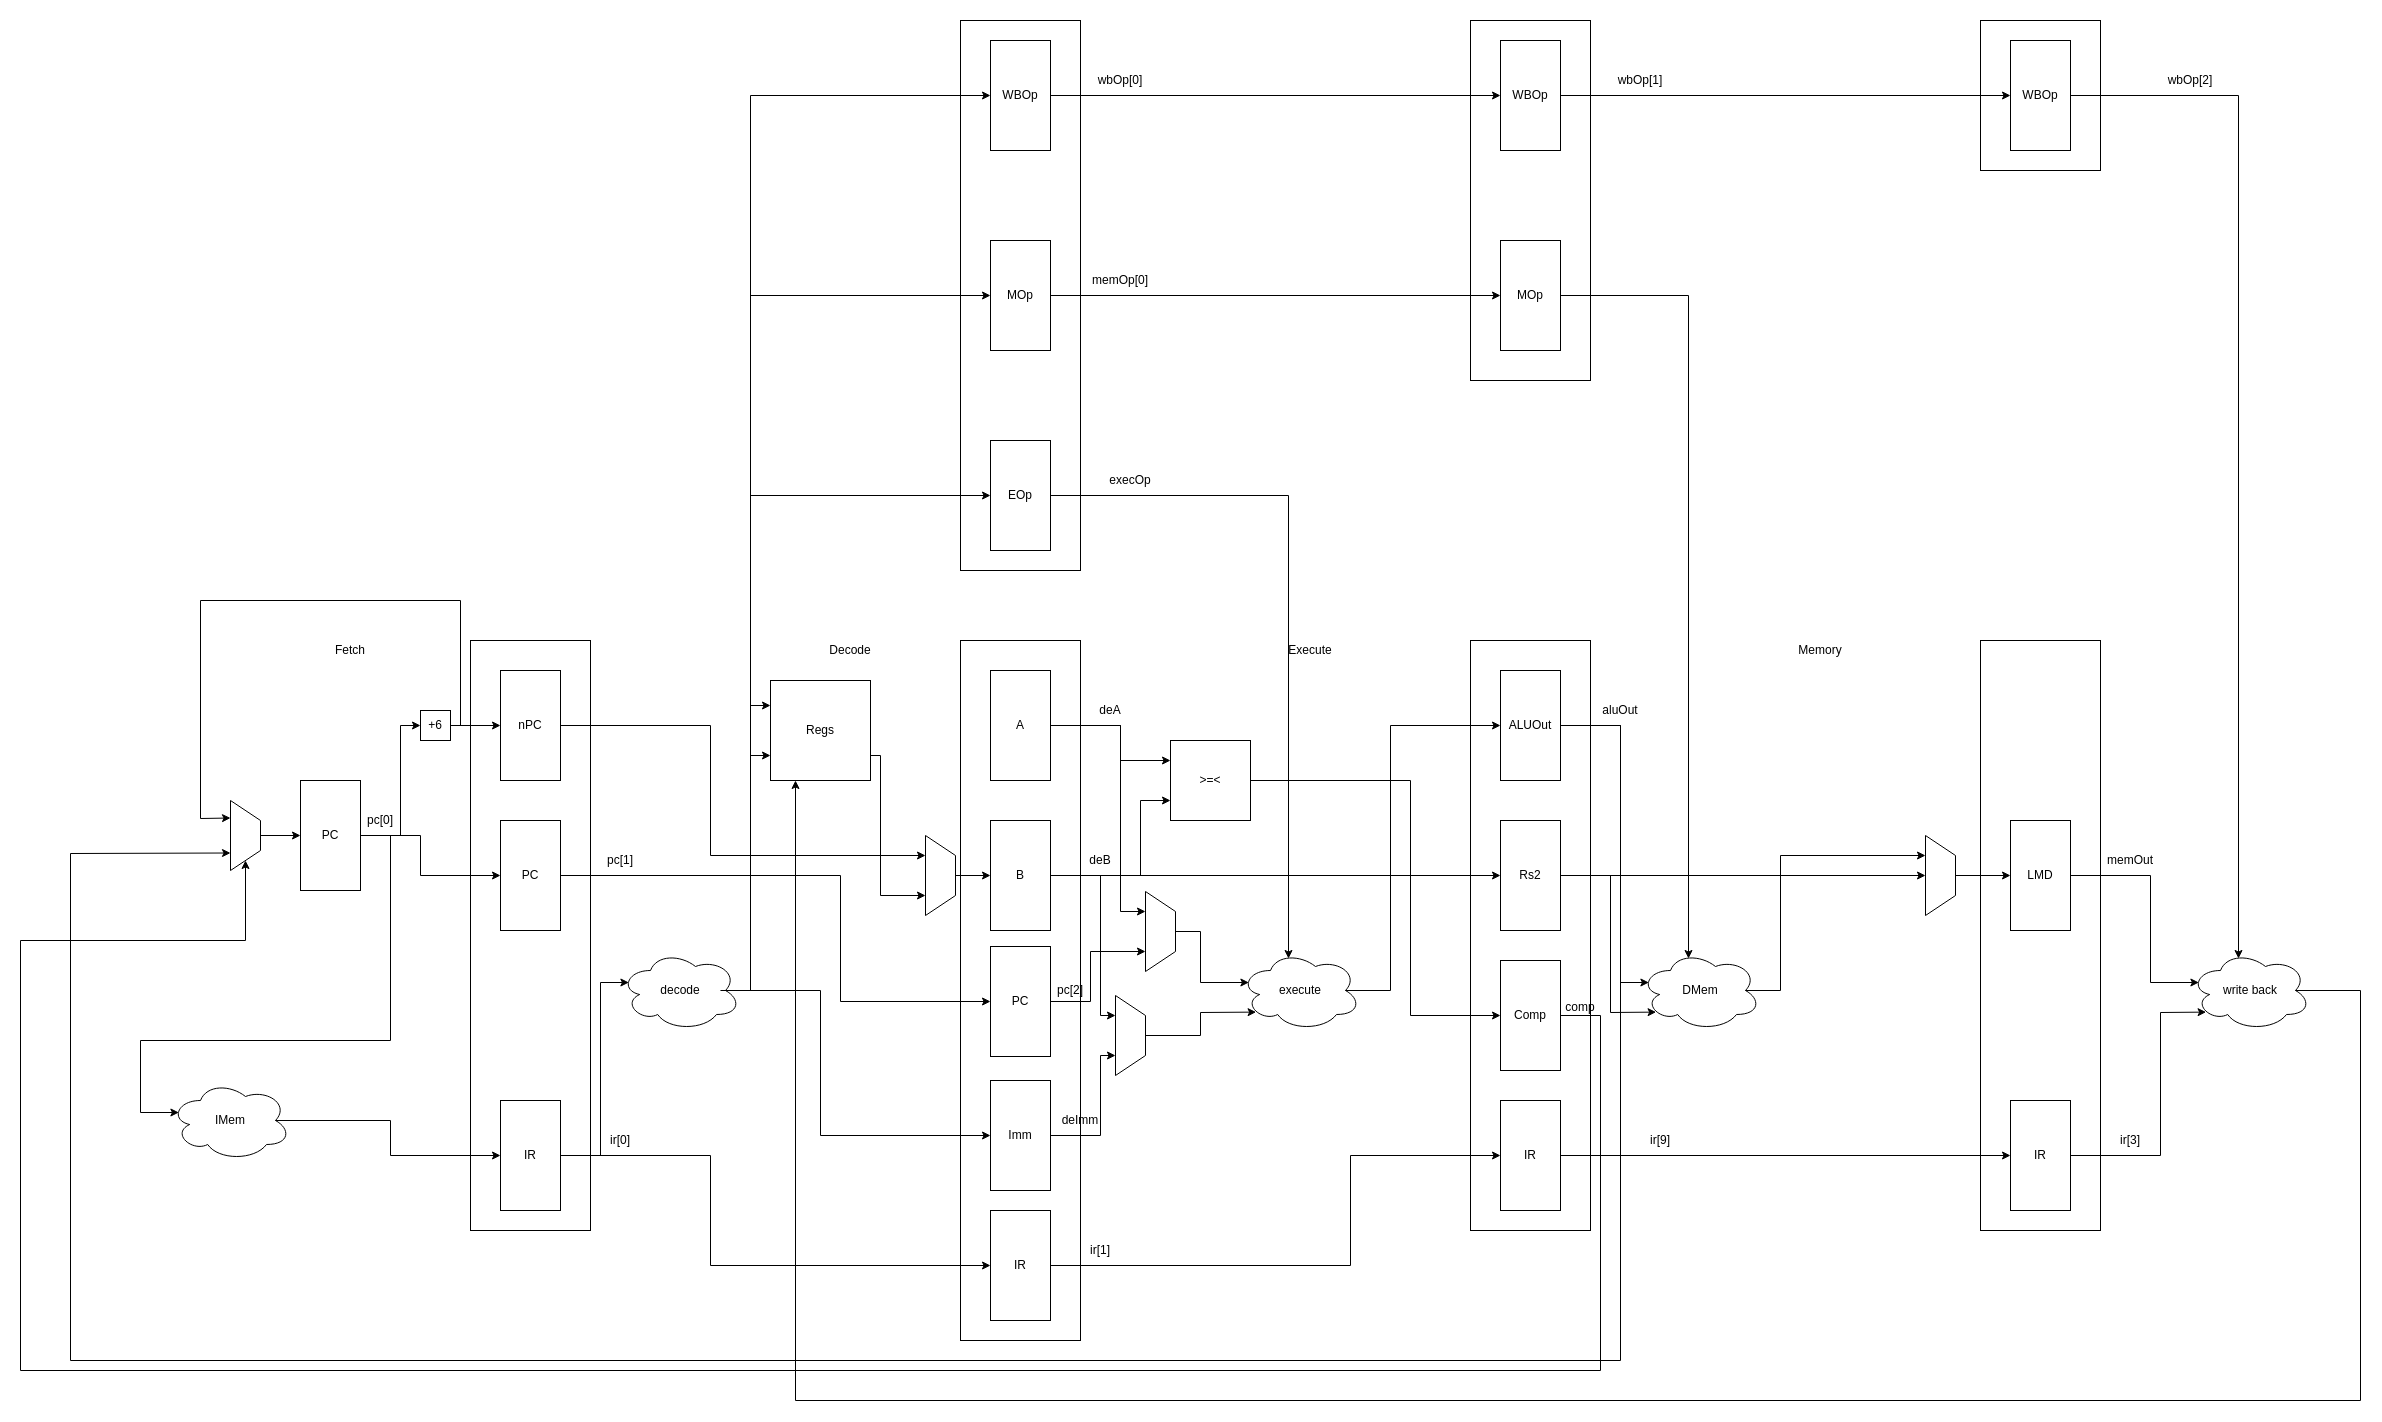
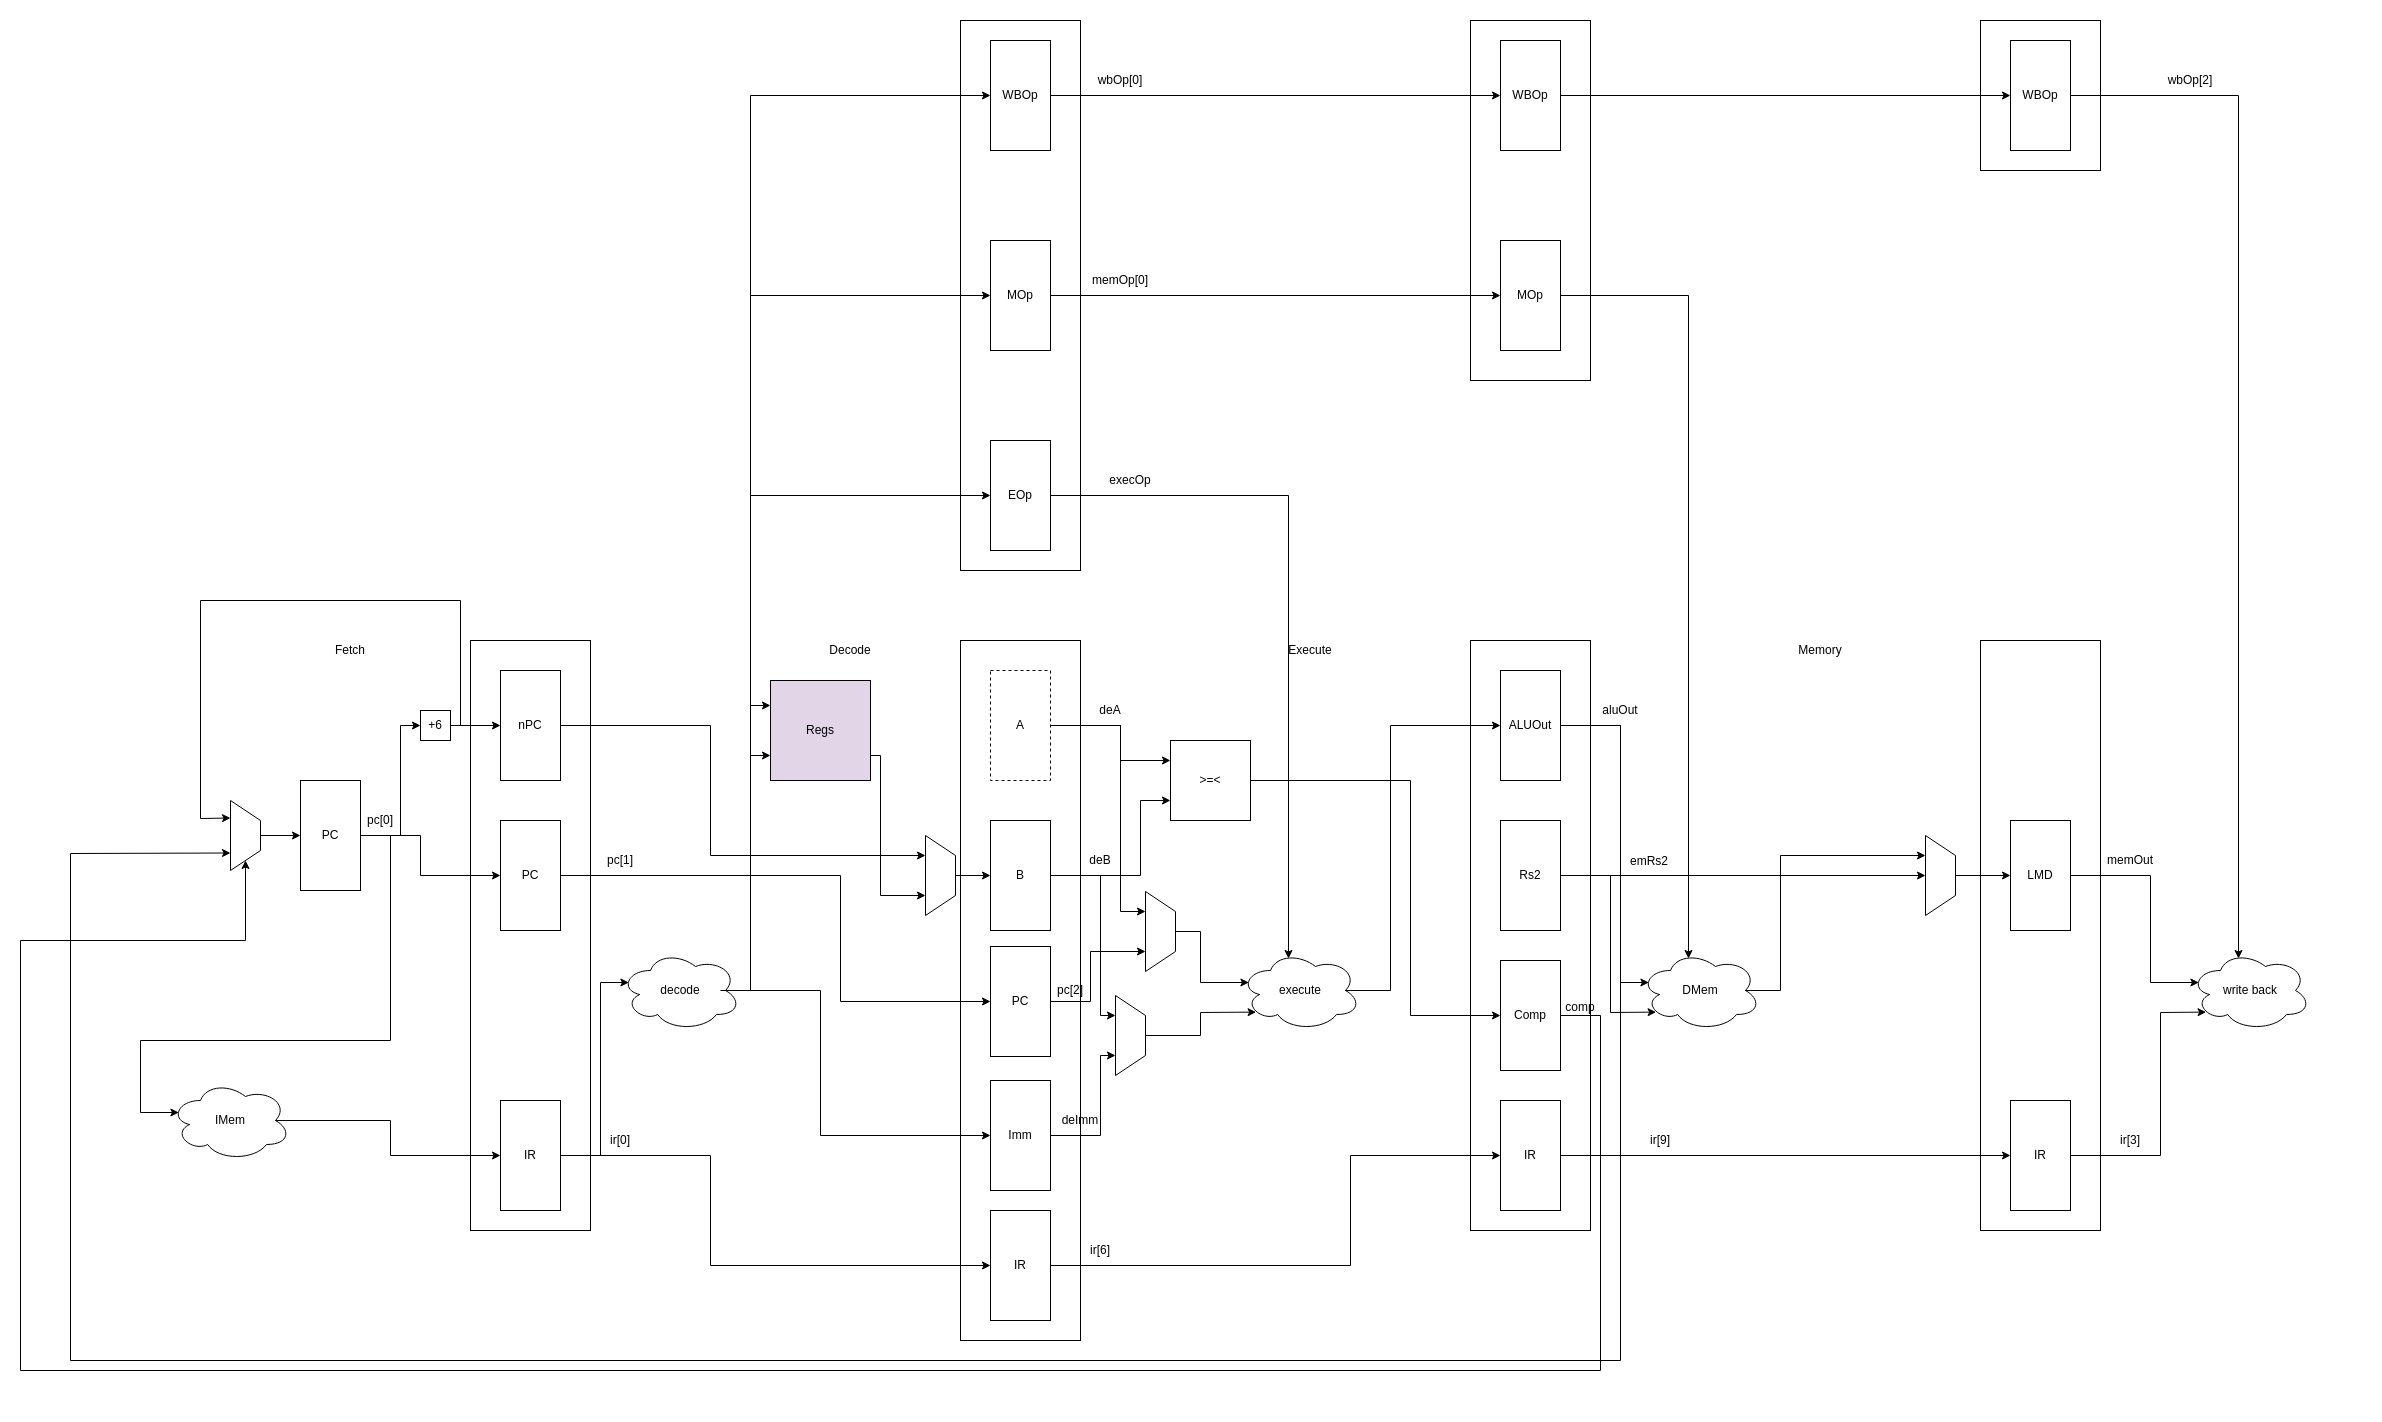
node "wbOp[1]": removed
node "A": style solid -> dashed
node "Regs": fillcolor #ffffff -> #e1d5e7
node "emRs2": added
edge "B" -> "Rs2": removed
node "ir[1]": label "ir[1]" -> "ir[6]"
edge "write back" -> "Regs": removed
